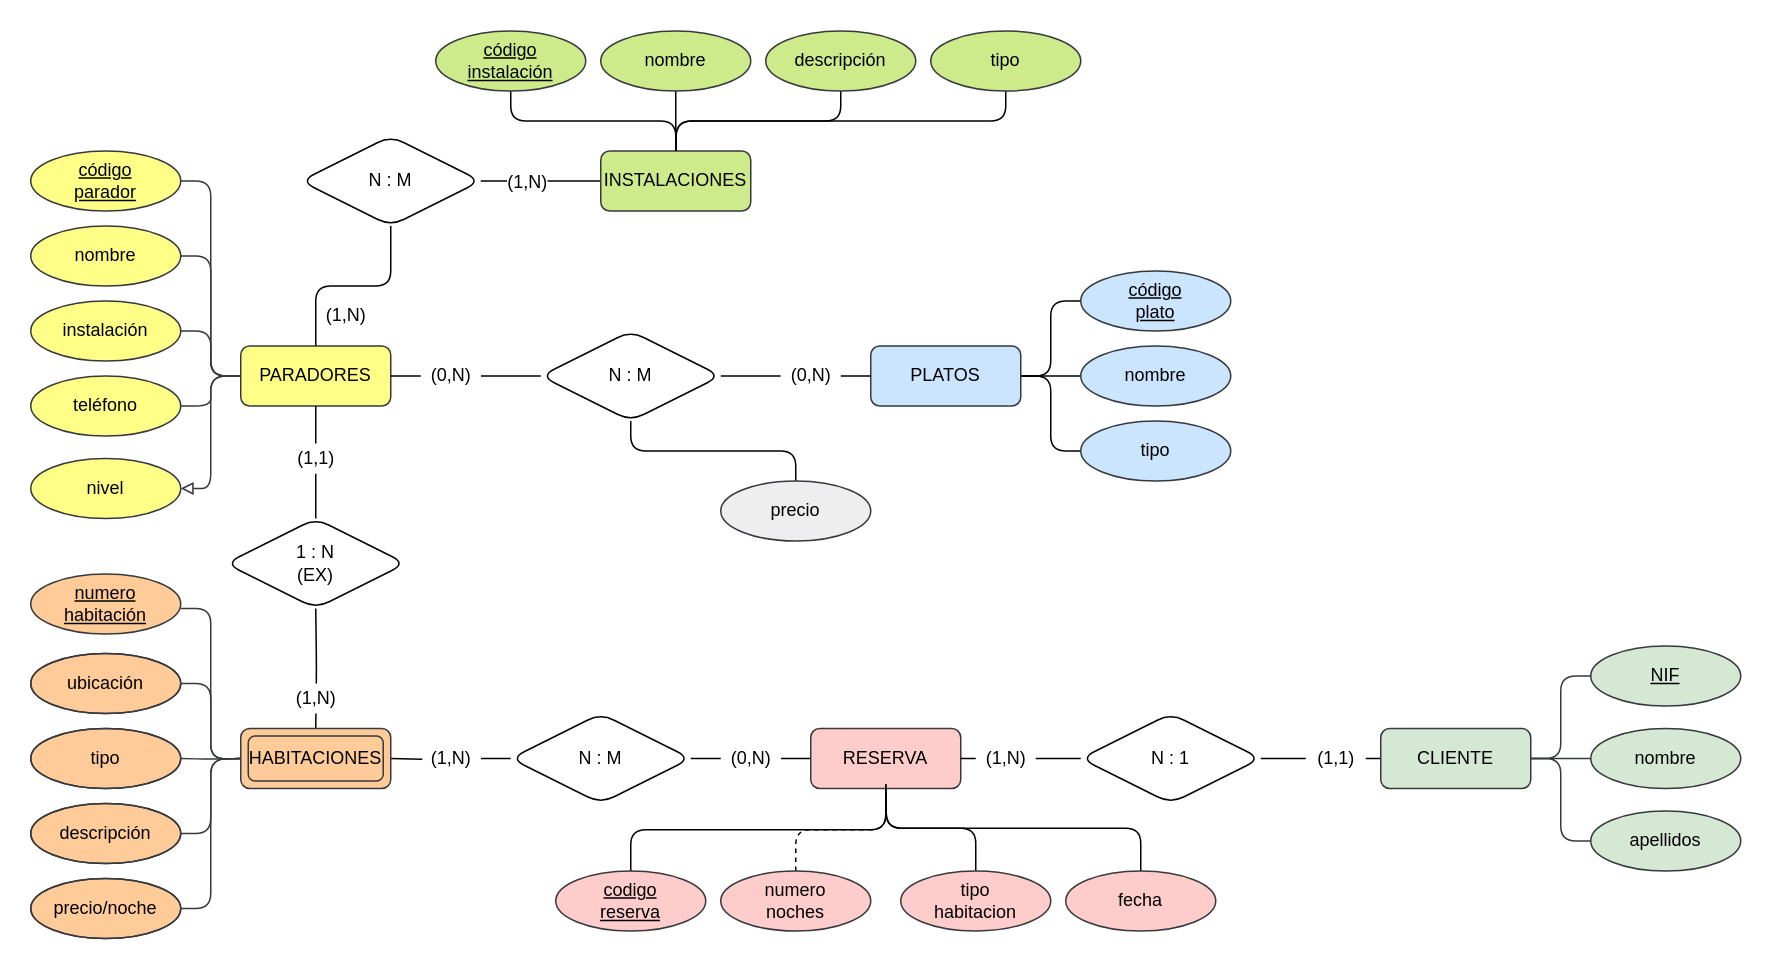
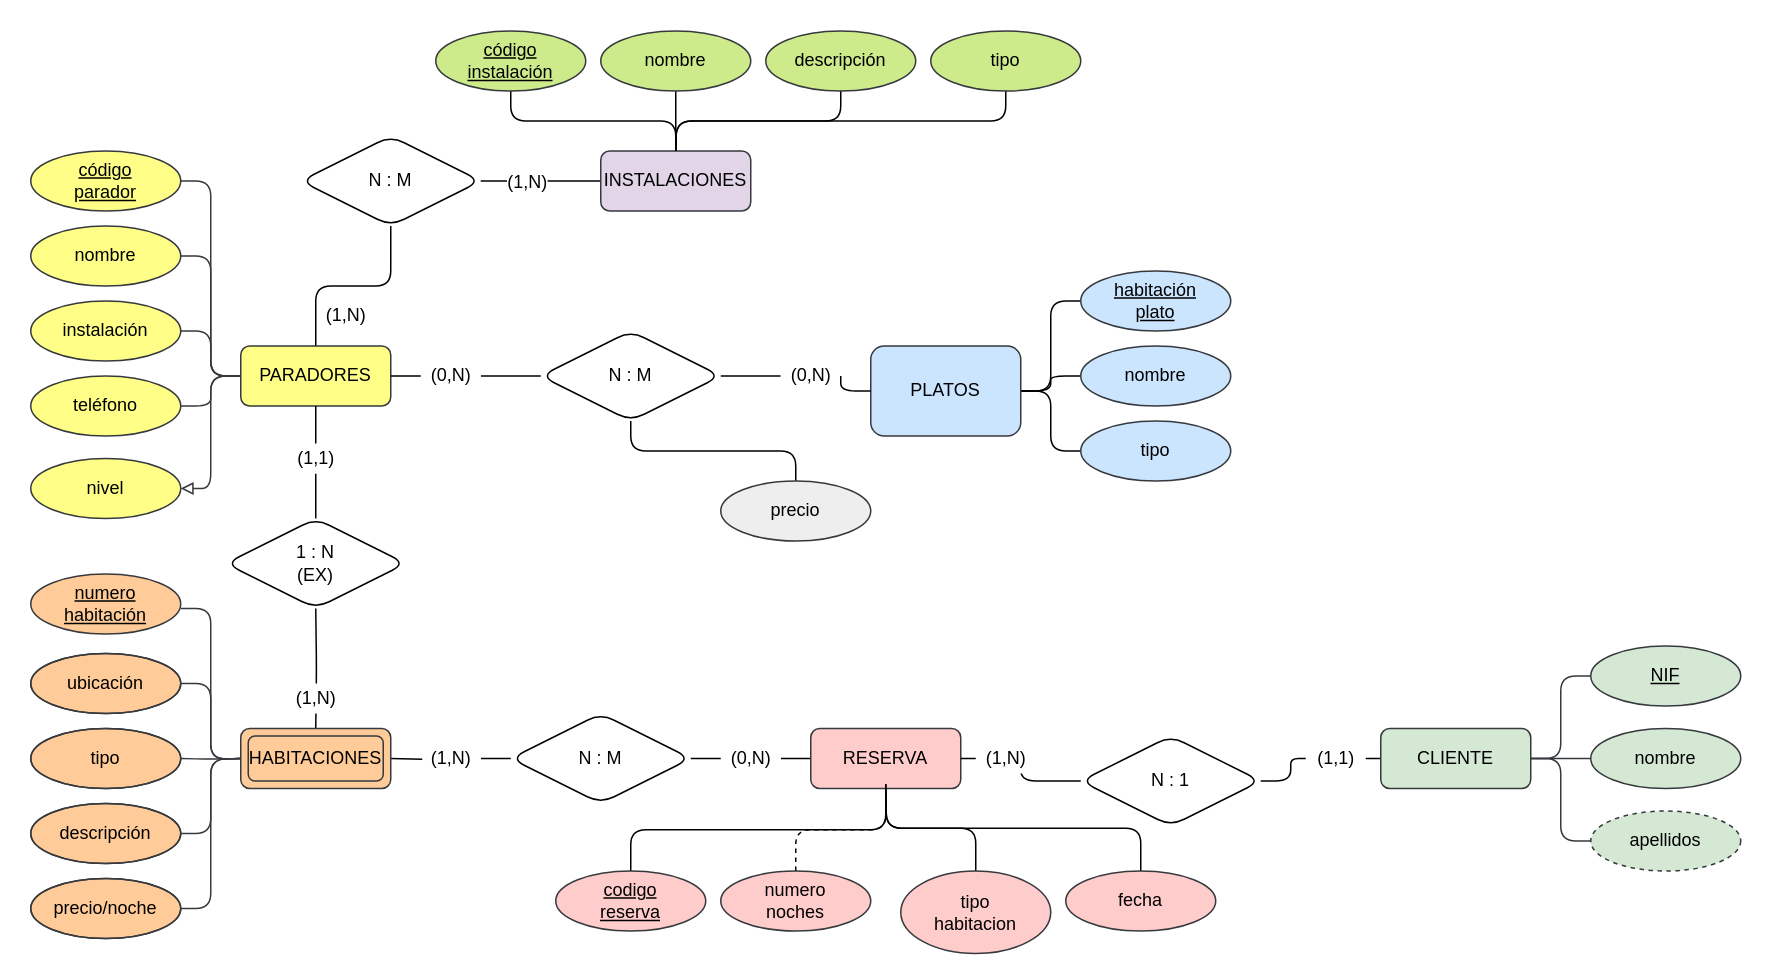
node "INSTALACIONES": fillcolor #cdeb8b -> #e1d5e7
node "código plato": label "código plato" -> "habitación plato"
node "PLATOS": size 150x60 -> 150x90
node "N : 1": moved (1171, 758) -> (1171, 781)
node "apellidos": style solid -> dashed
node "tipo habitacion": size 150x60 -> 150x83
